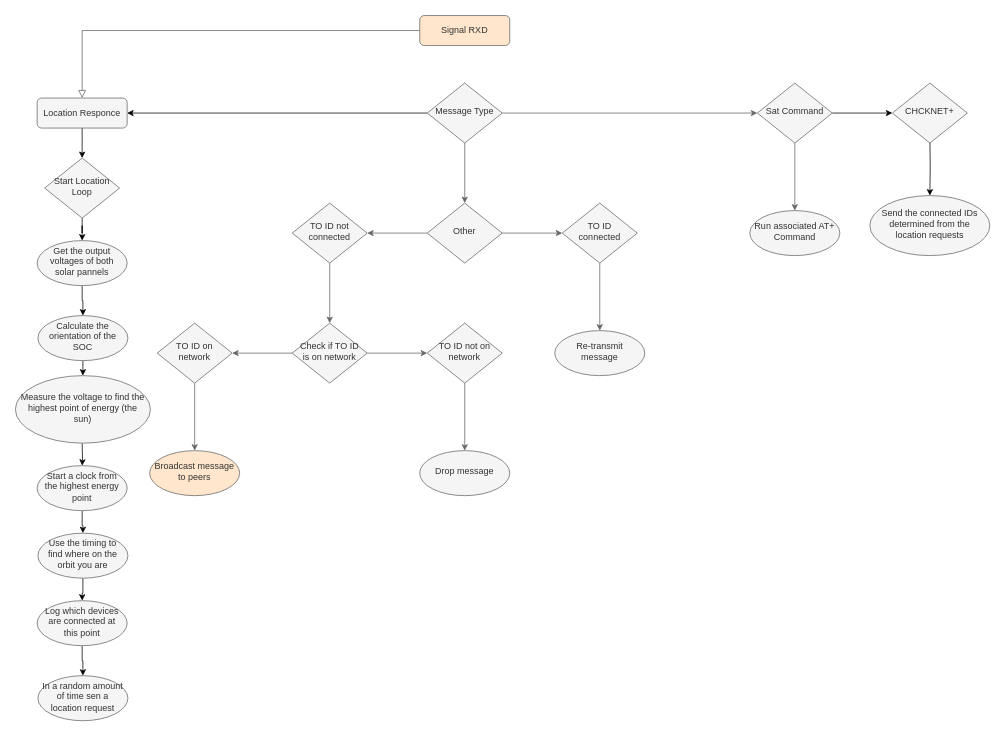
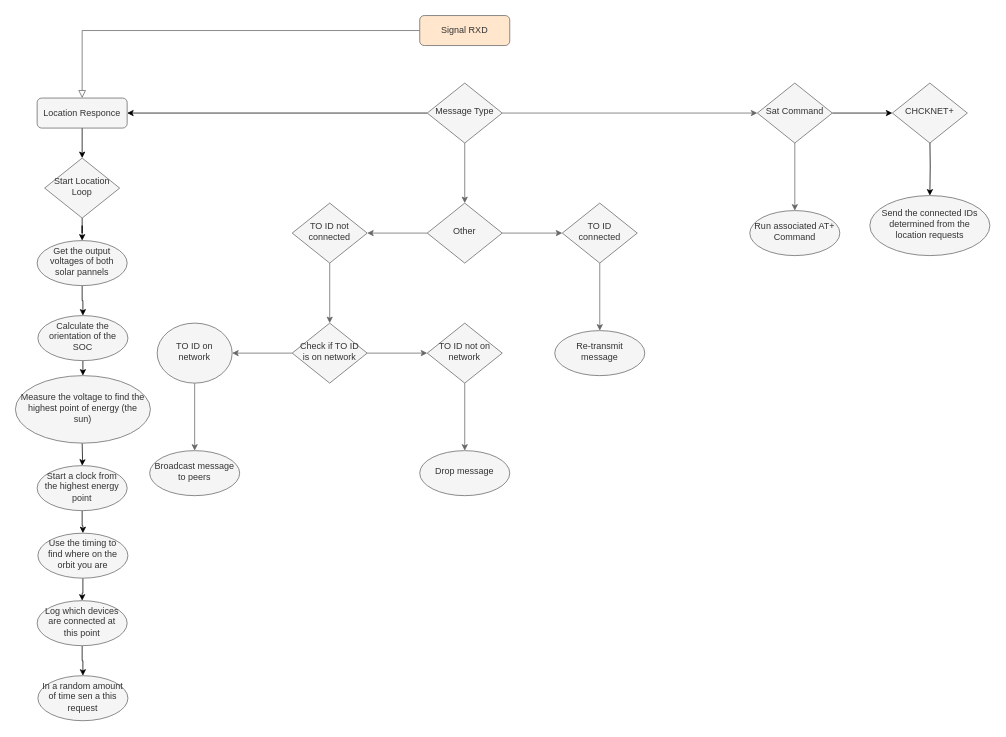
node "TO ID on network": shape diamond -> ellipse
node "Broadcast message to peers": fillcolor #ffe6cc -> #f5f5f5
node "In a random amount of time sen a location request": label "In a random amount of time sen a location request" -> "In a random amount of time sen a this request"
